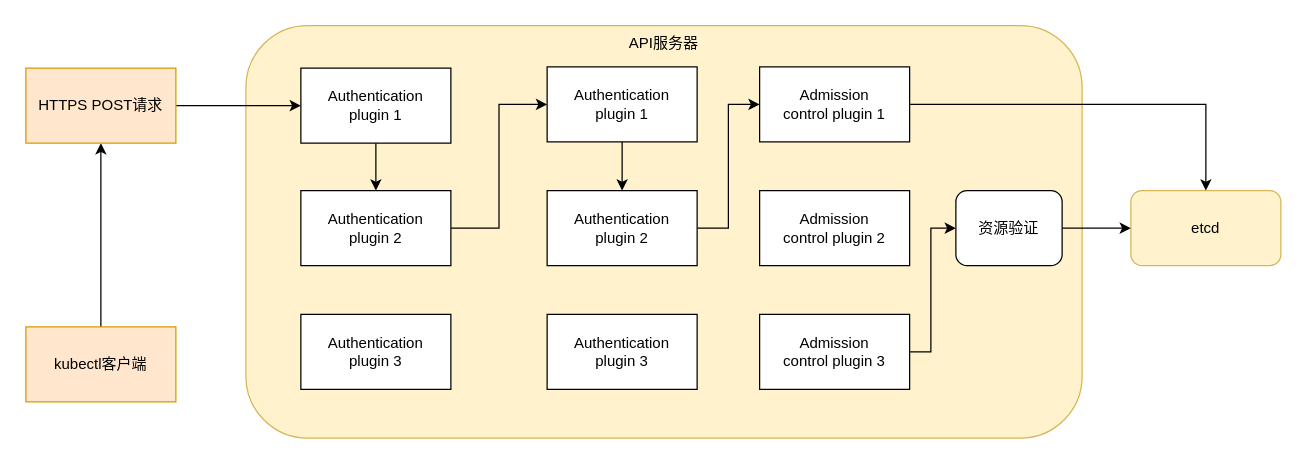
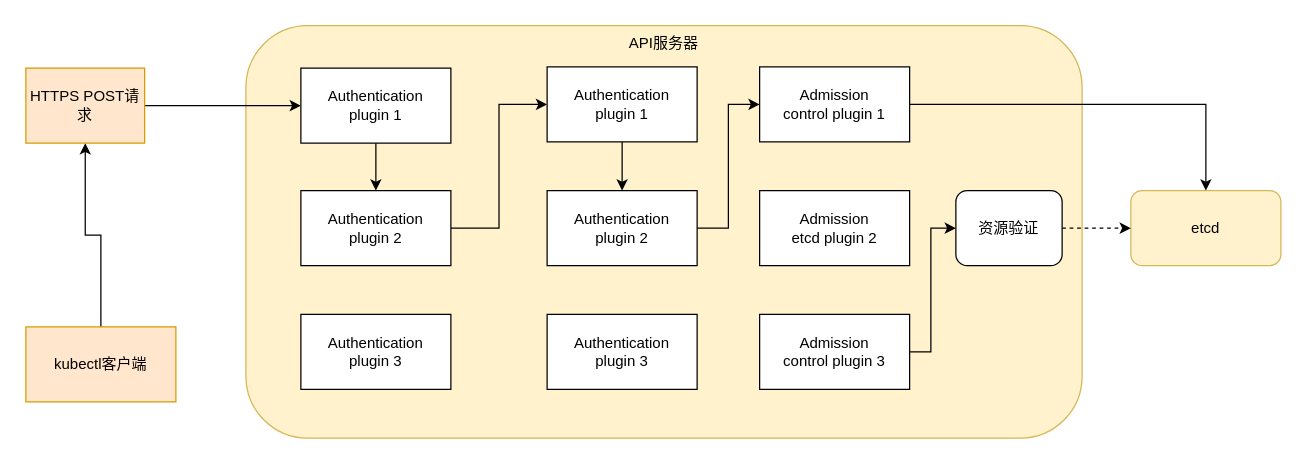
node "HTTPS POST请求": size 150x75 -> 119x75
node "Admission control plugin 2": label "Admission control plugin 2" -> "Admission etcd plugin 2"
edge "资源验证" -> "etcd": style solid -> dashed
